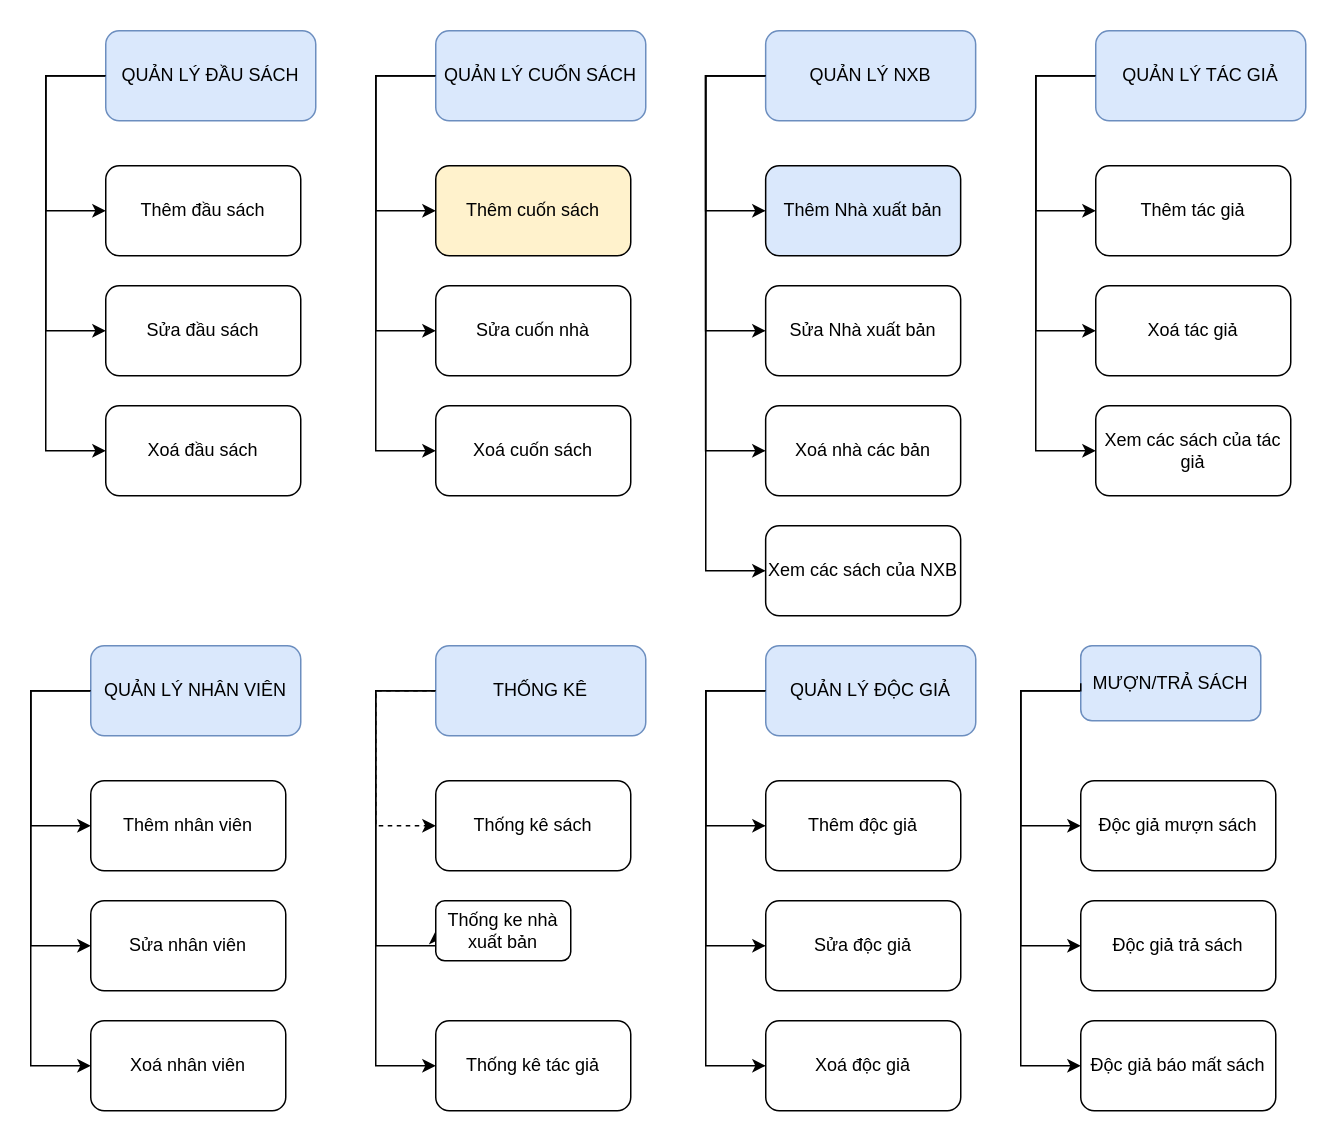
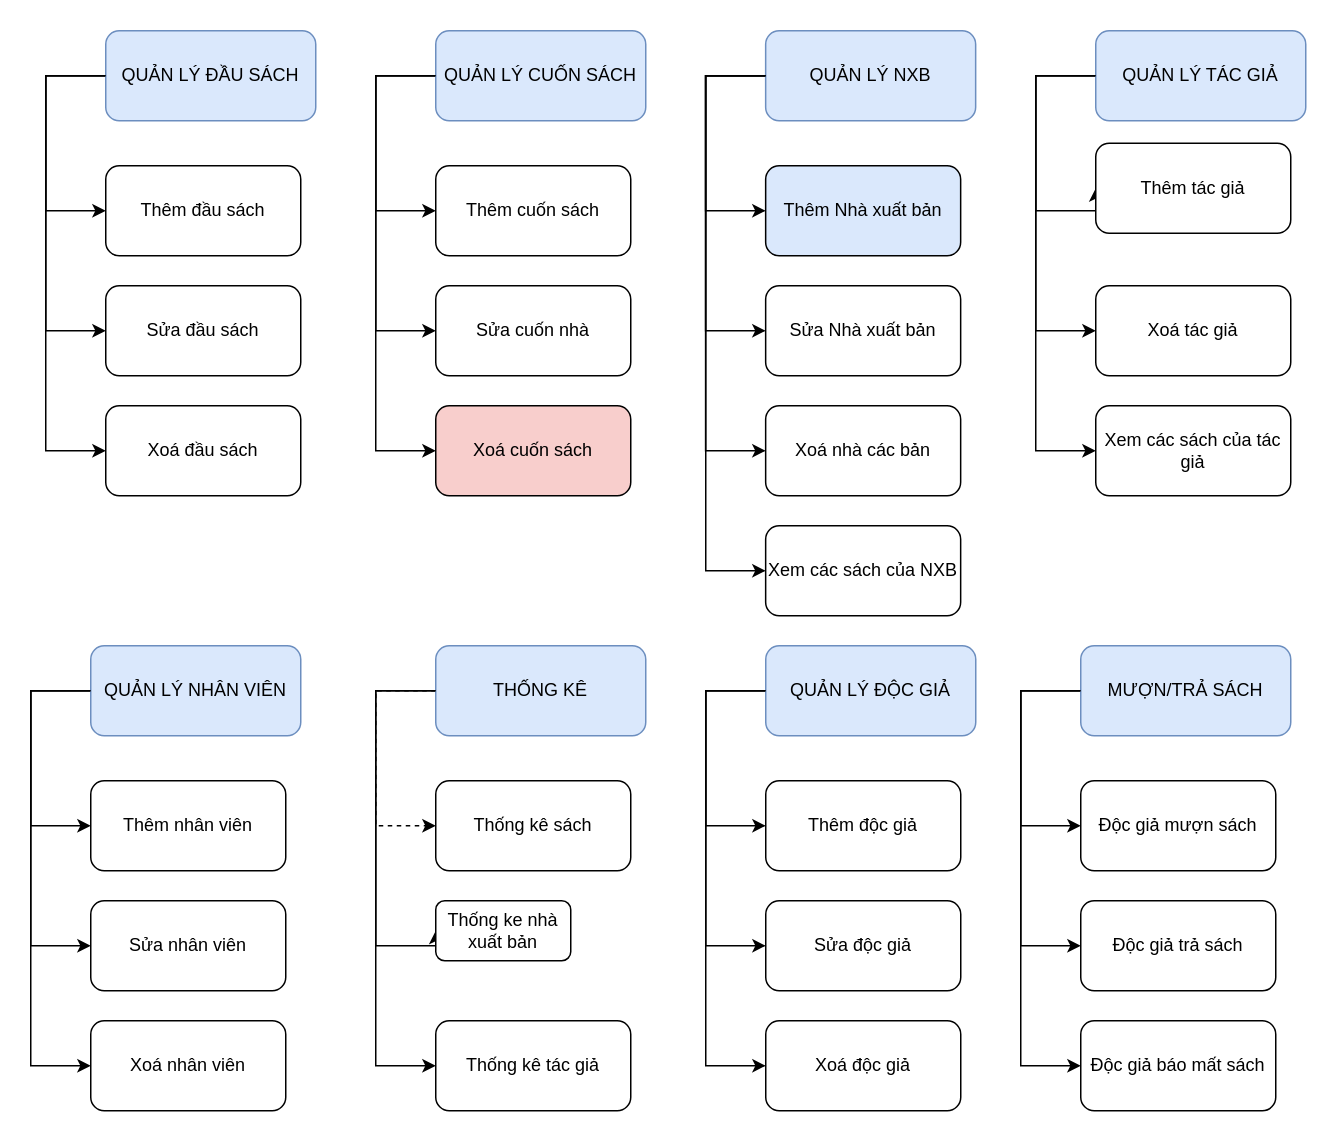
node "Thêm cuốn sách": fillcolor #fff2cc -> #ffffff
node "Thêm tác giả": moved (1193, 211) -> (1193, 188)
node "Xoá cuốn sách": fillcolor #ffffff -> #f8cecc
node "MƯỢN/TRẢ SÁCH": size 180x75 -> 210x90
